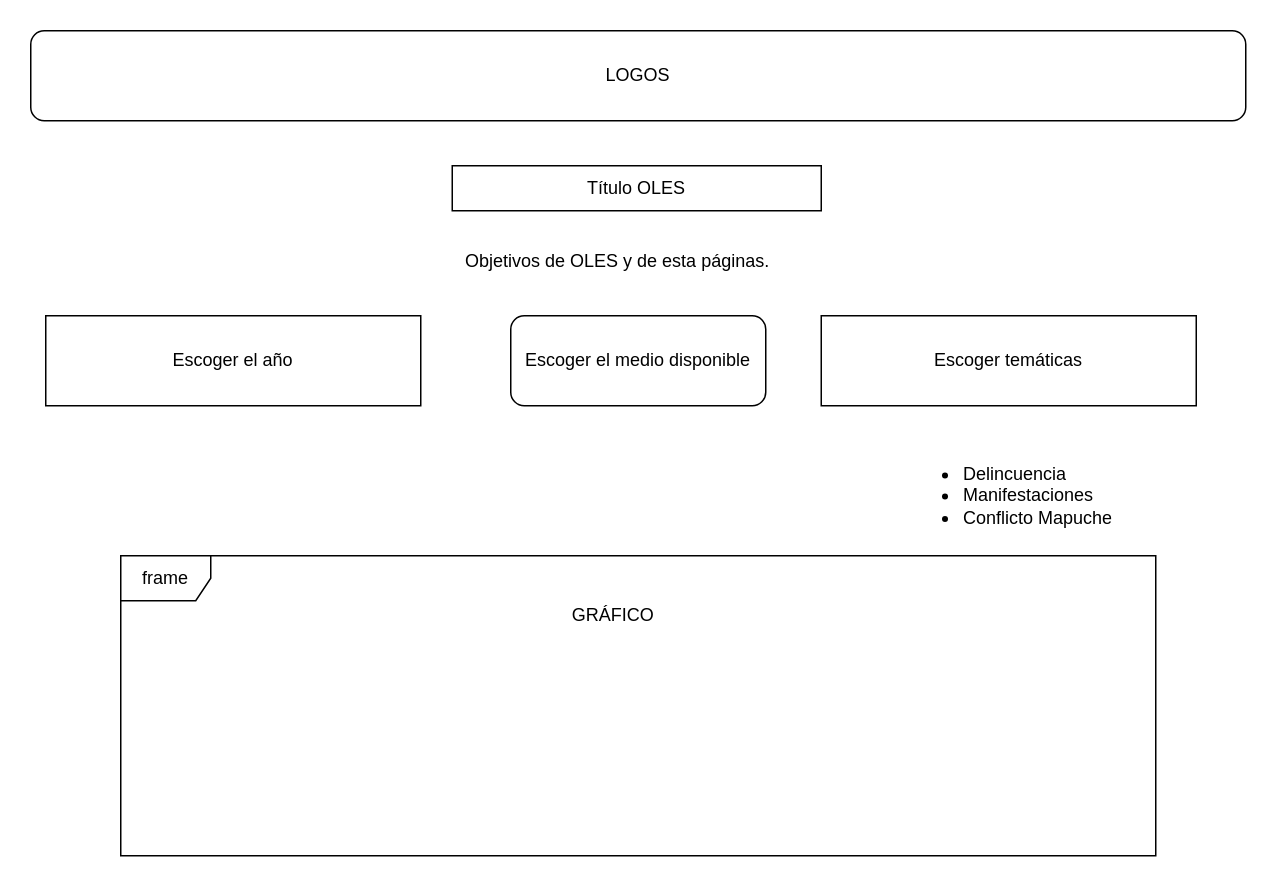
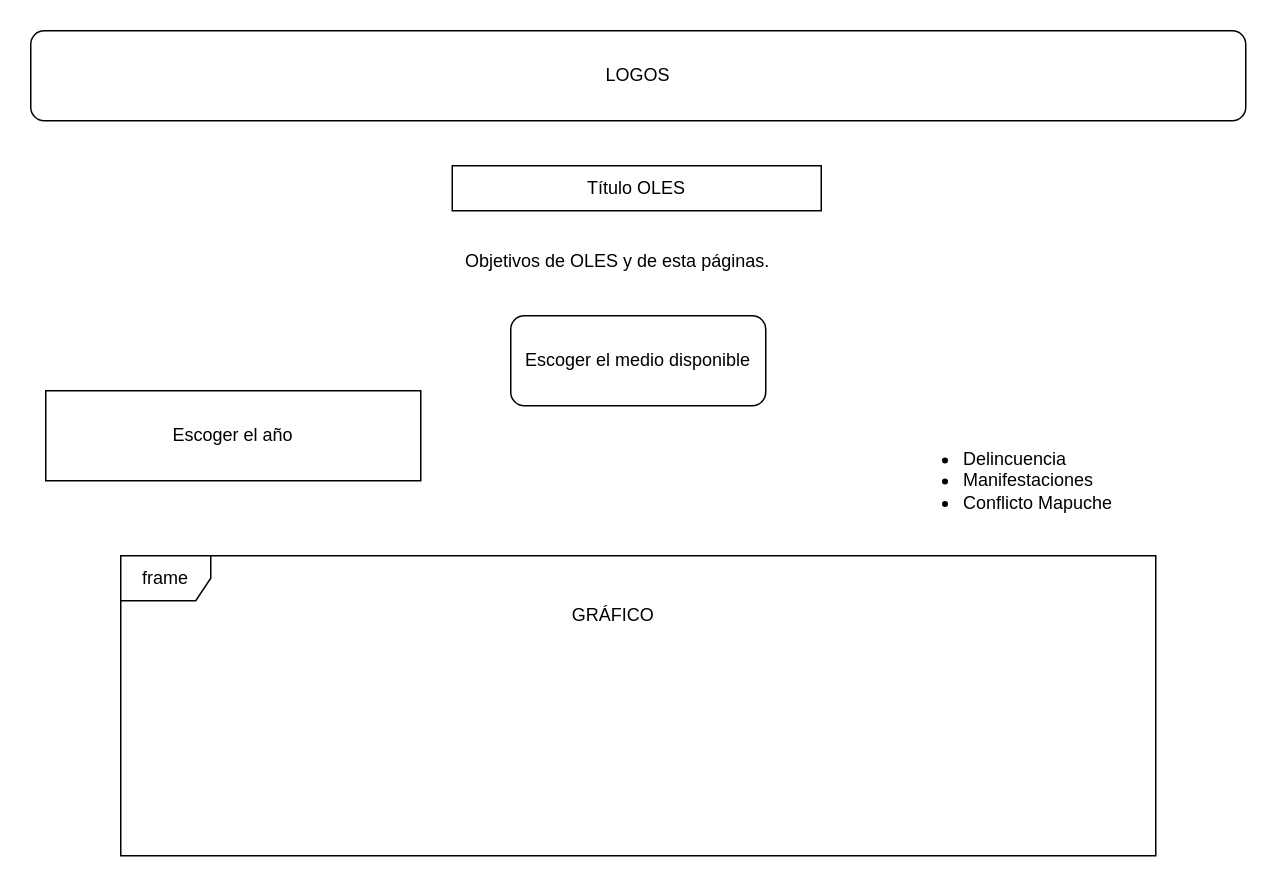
node "Escoger el año": moved (233, 361) -> (233, 436)
node "Escoger temáticas": removed
node "Delincuencia Manifestaciones Conflicto Mapuche": moved (1025, 496) -> (1025, 481)
